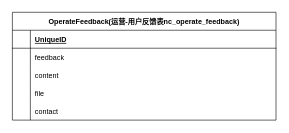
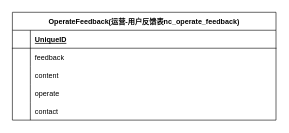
node "file": label "file" -> "operate"
